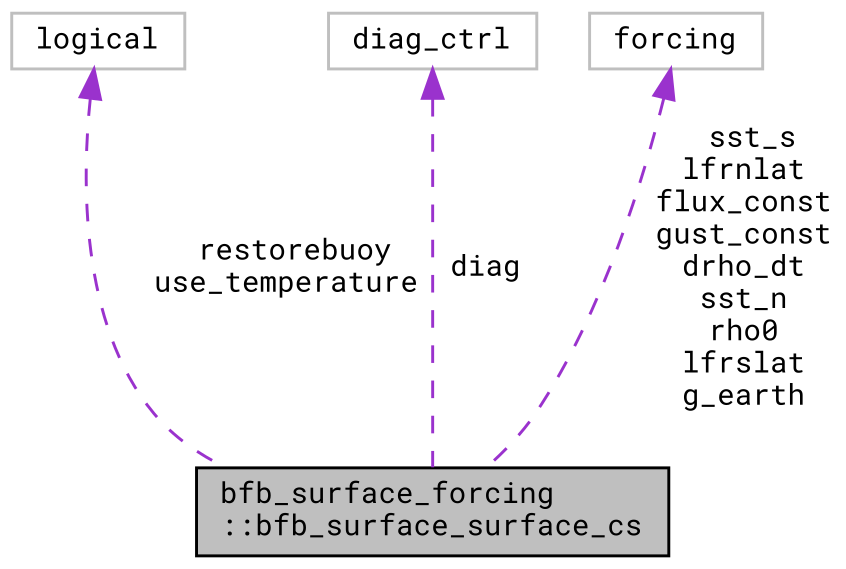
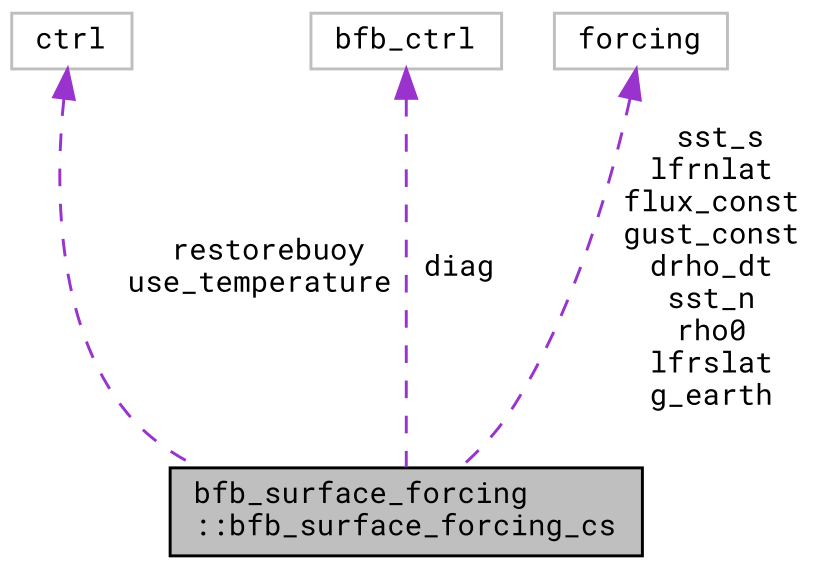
node "logical": label "logical" -> "ctrl"
node "diag_ctrl": label "diag_ctrl" -> "bfb_ctrl"
node "bfb_surface_forcing ::bfb_surface_surface_cs": label "bfb_surface_forcing ::bfb_surface_surface_cs" -> "bfb_surface_forcing ::bfb_surface_forcing_cs"
